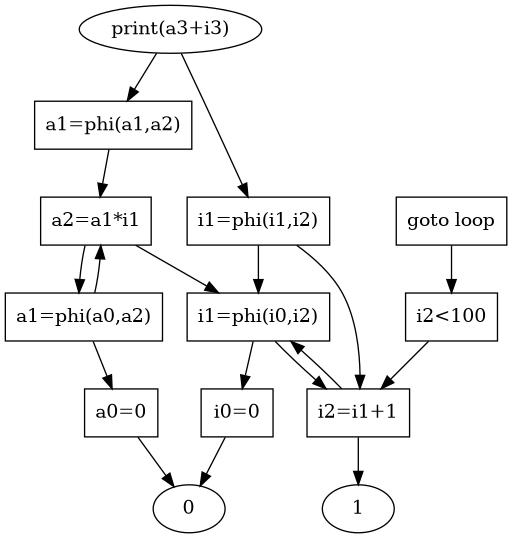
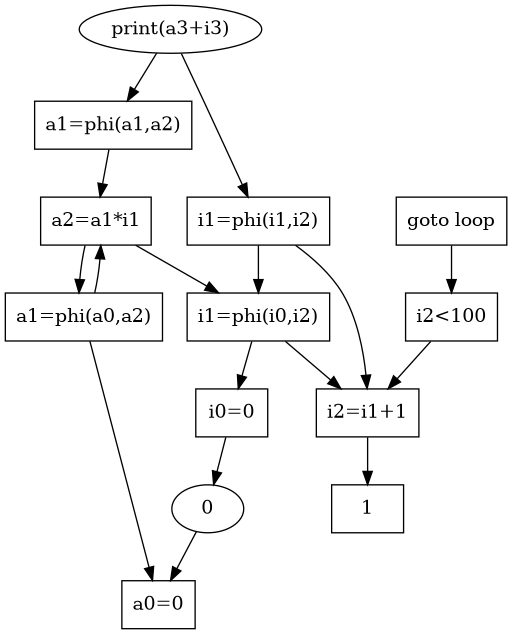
edge "i2=i1+1" -> "i1=phi(i0,i2)": removed
edge "a0=0" -> "0": reversed
node "1": shape ellipse -> box
